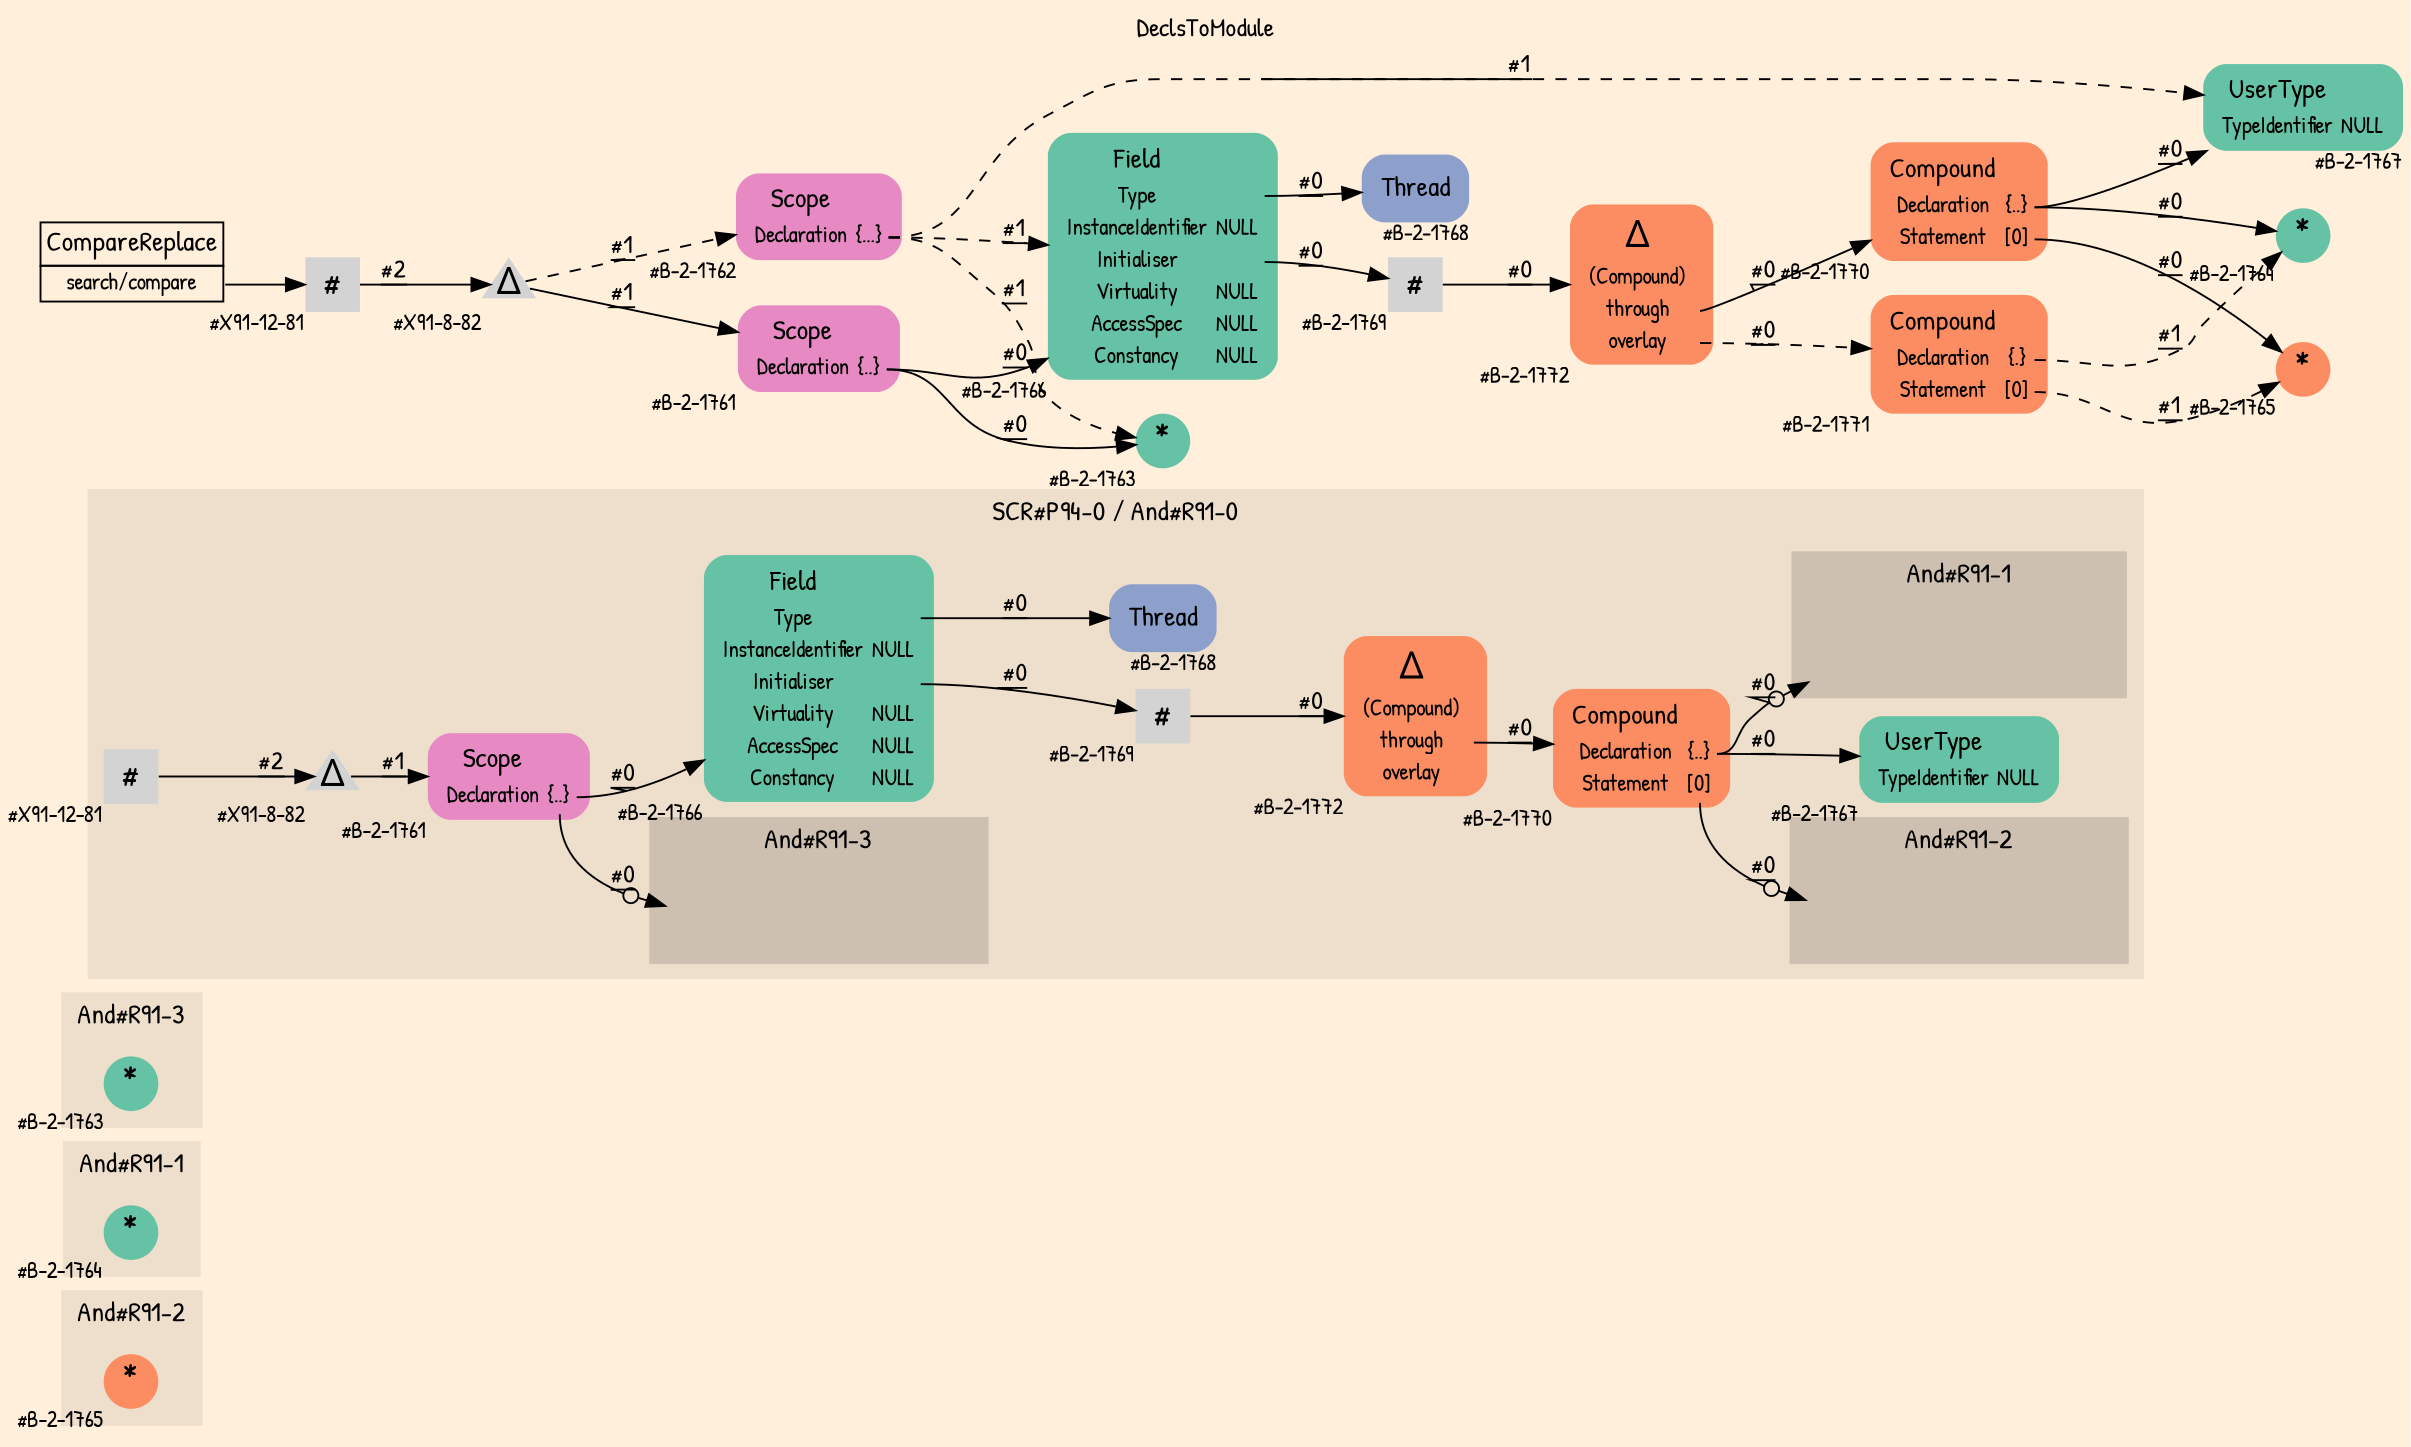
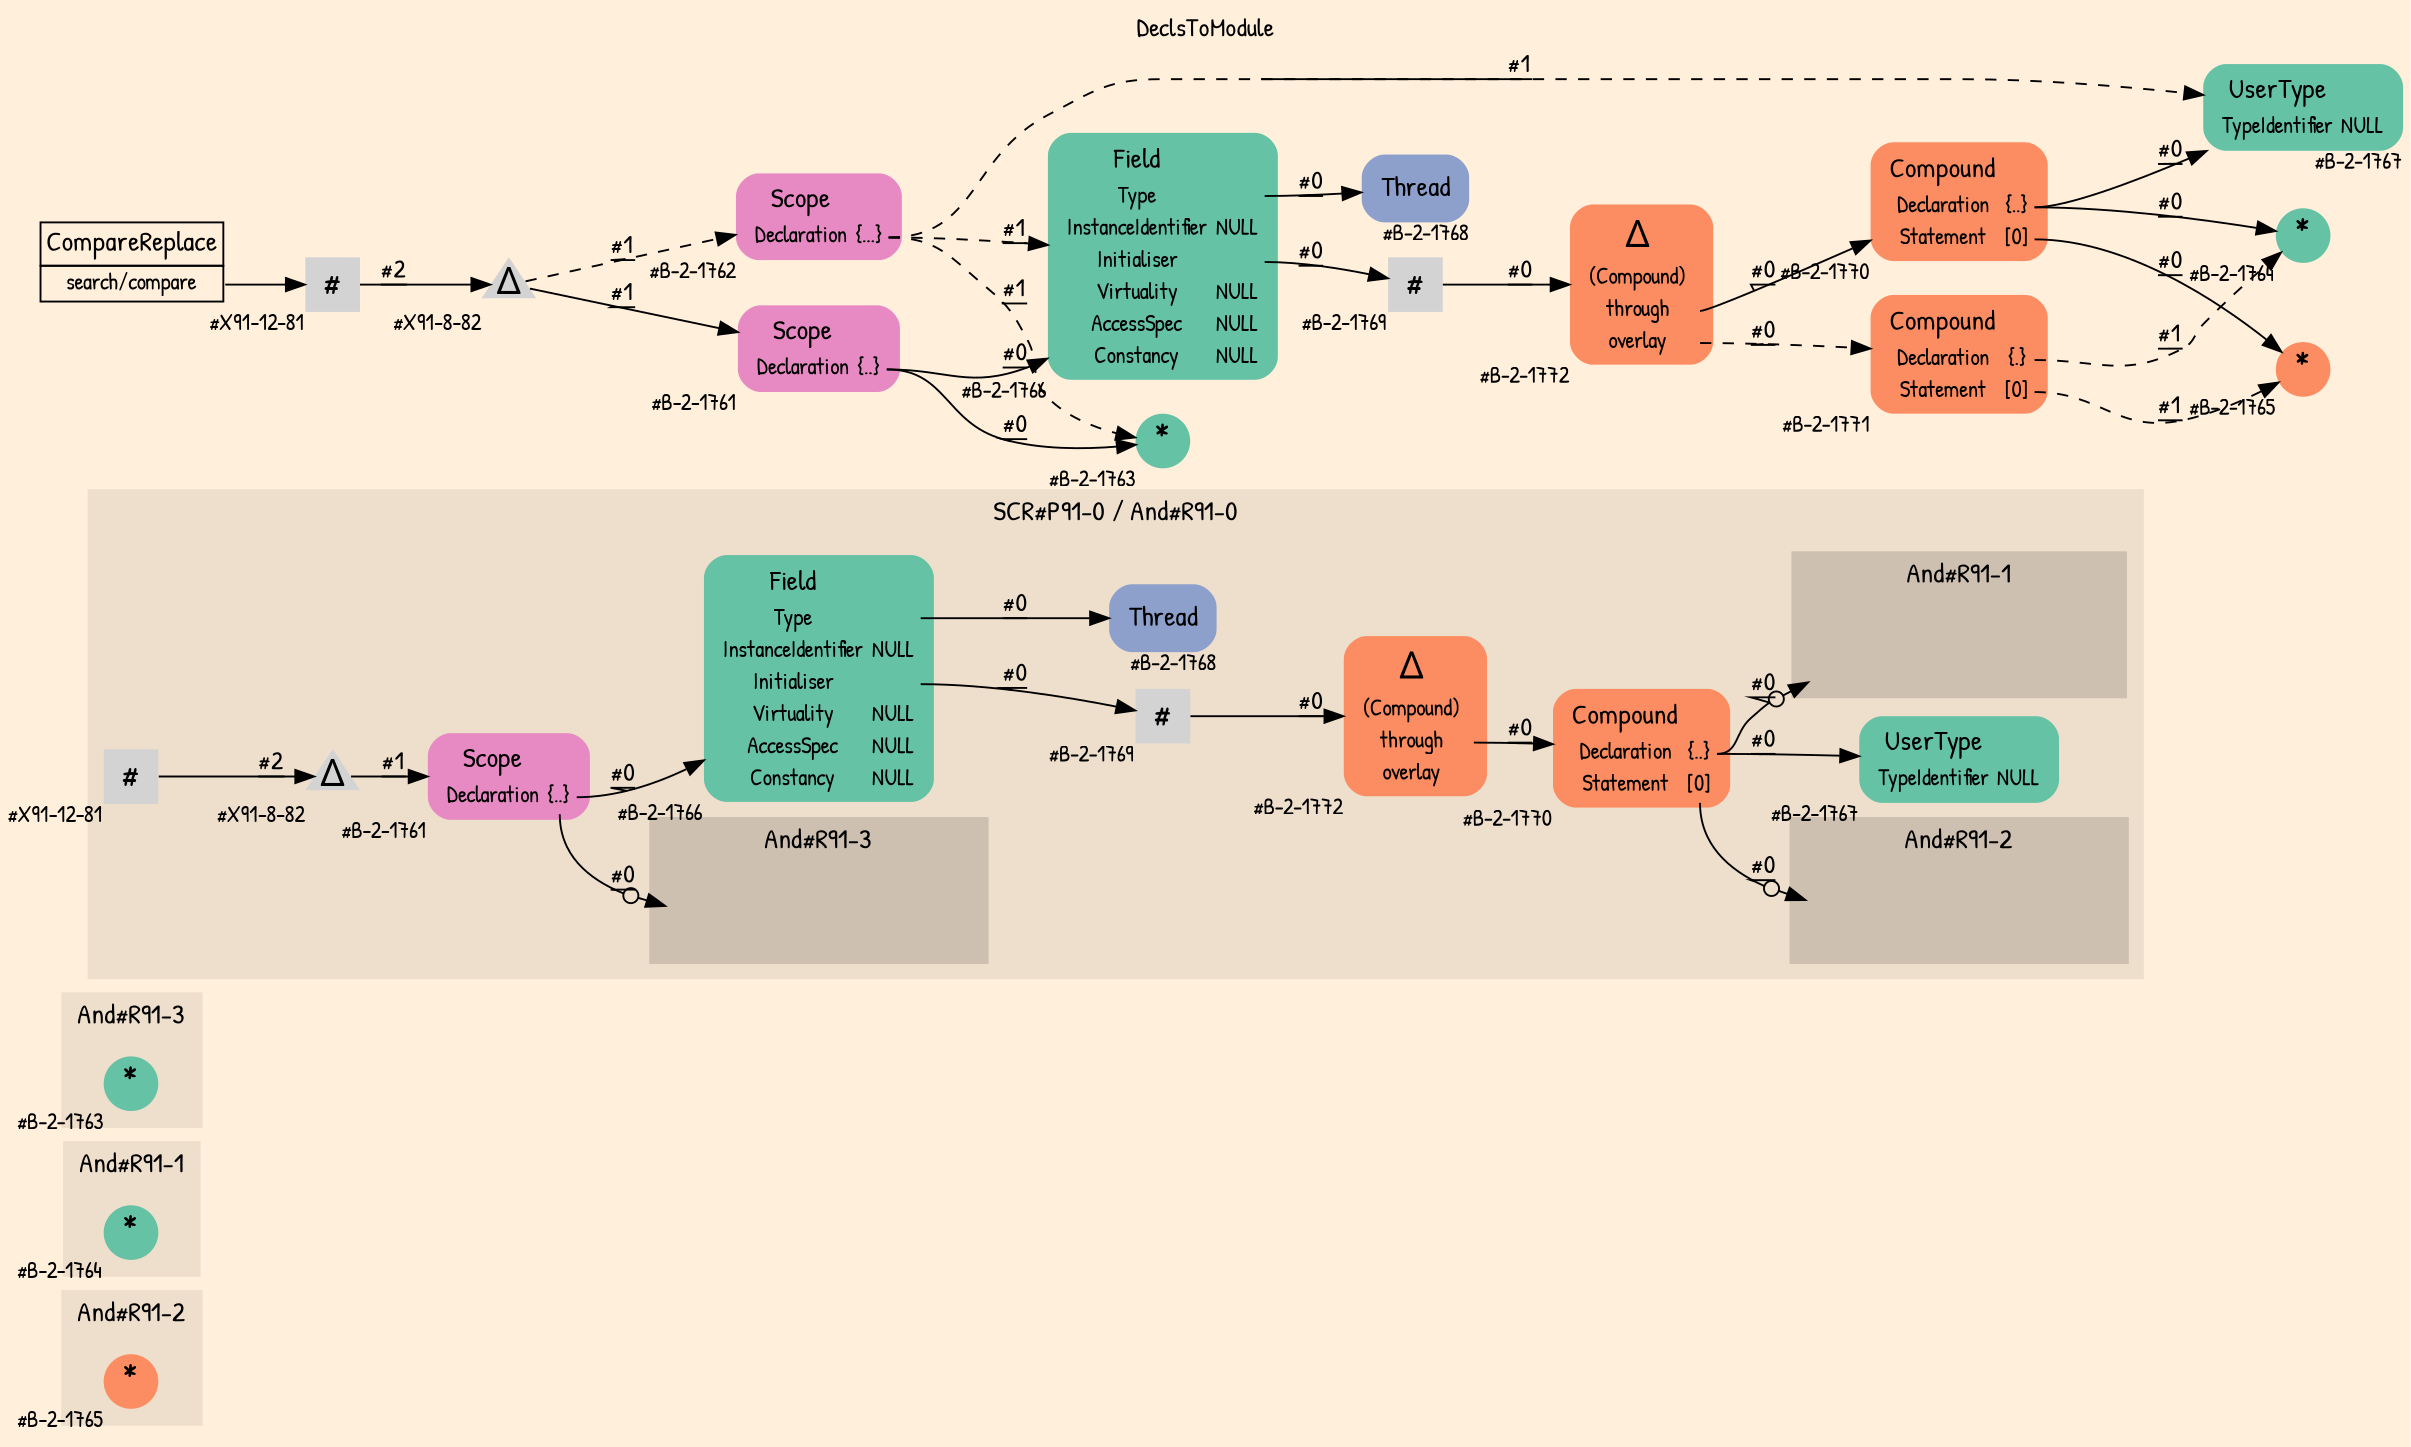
cluster "SCR#P94-0 / And#R91-0": label "SCR#P94-0 / And#R91-0" -> "SCR#P91-0 / And#R91-0"
